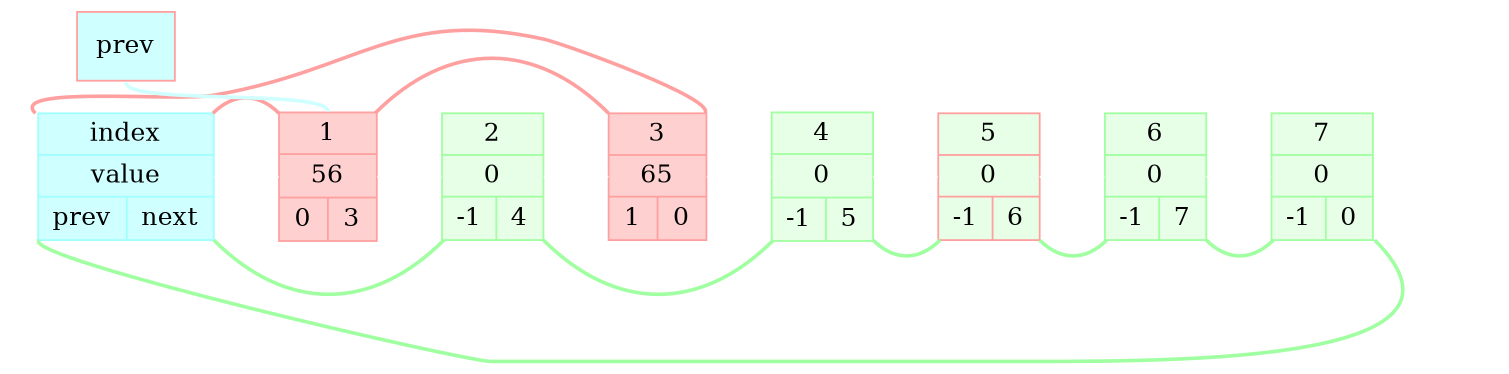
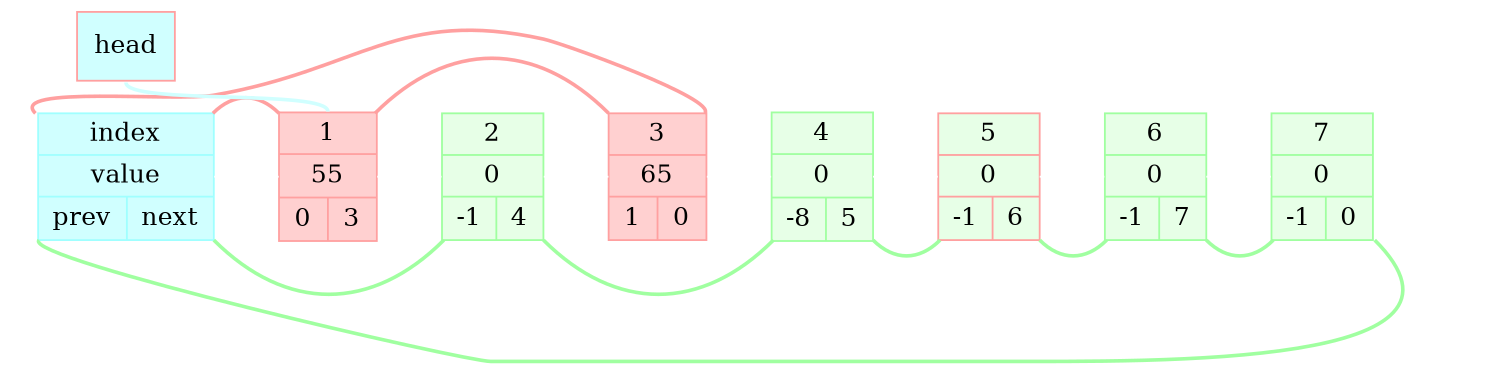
node "prev": label "prev" -> "head"
node "1": text "56" -> "55"
node "4": text "-1" -> "-8"
